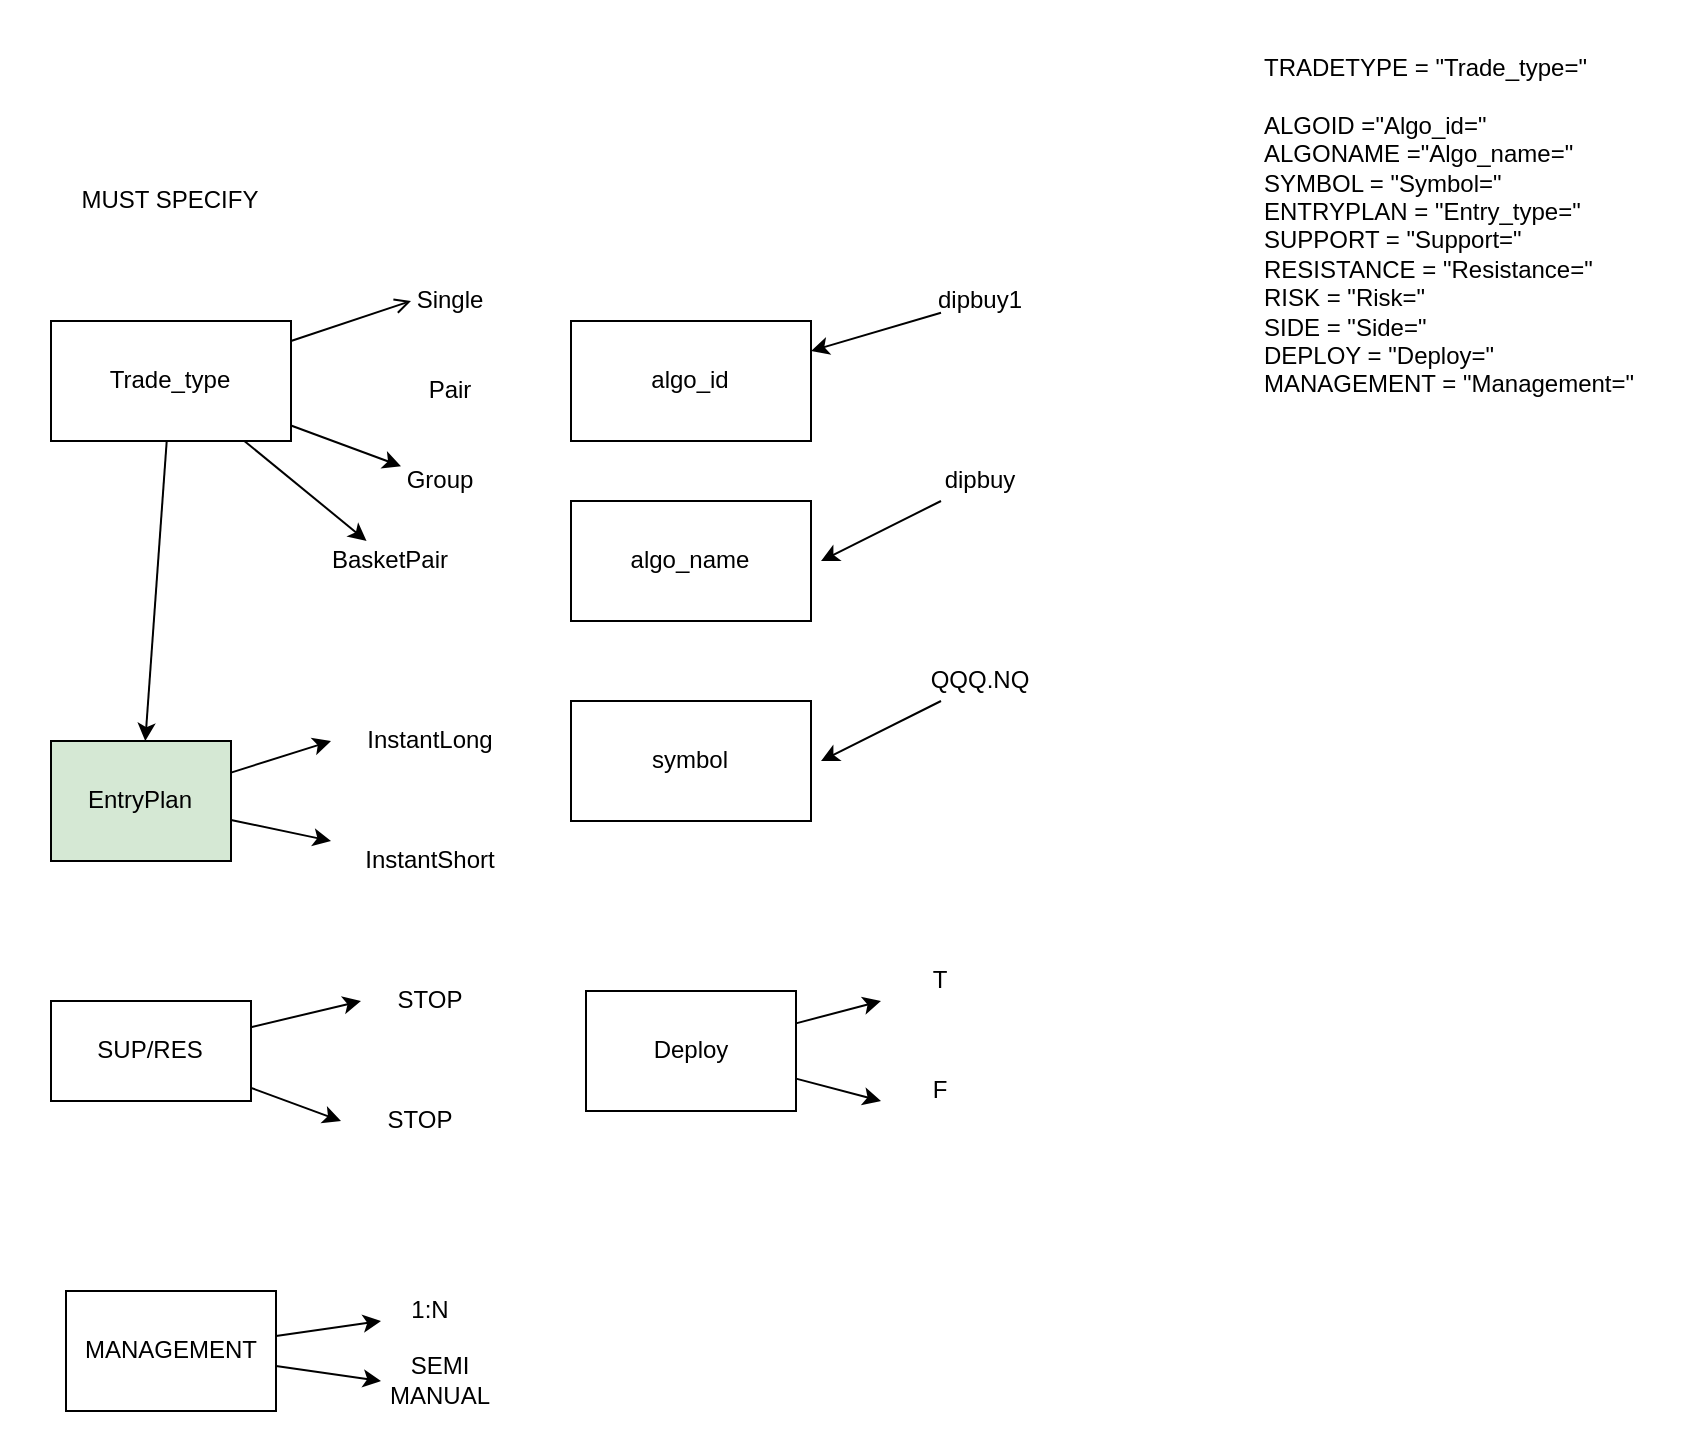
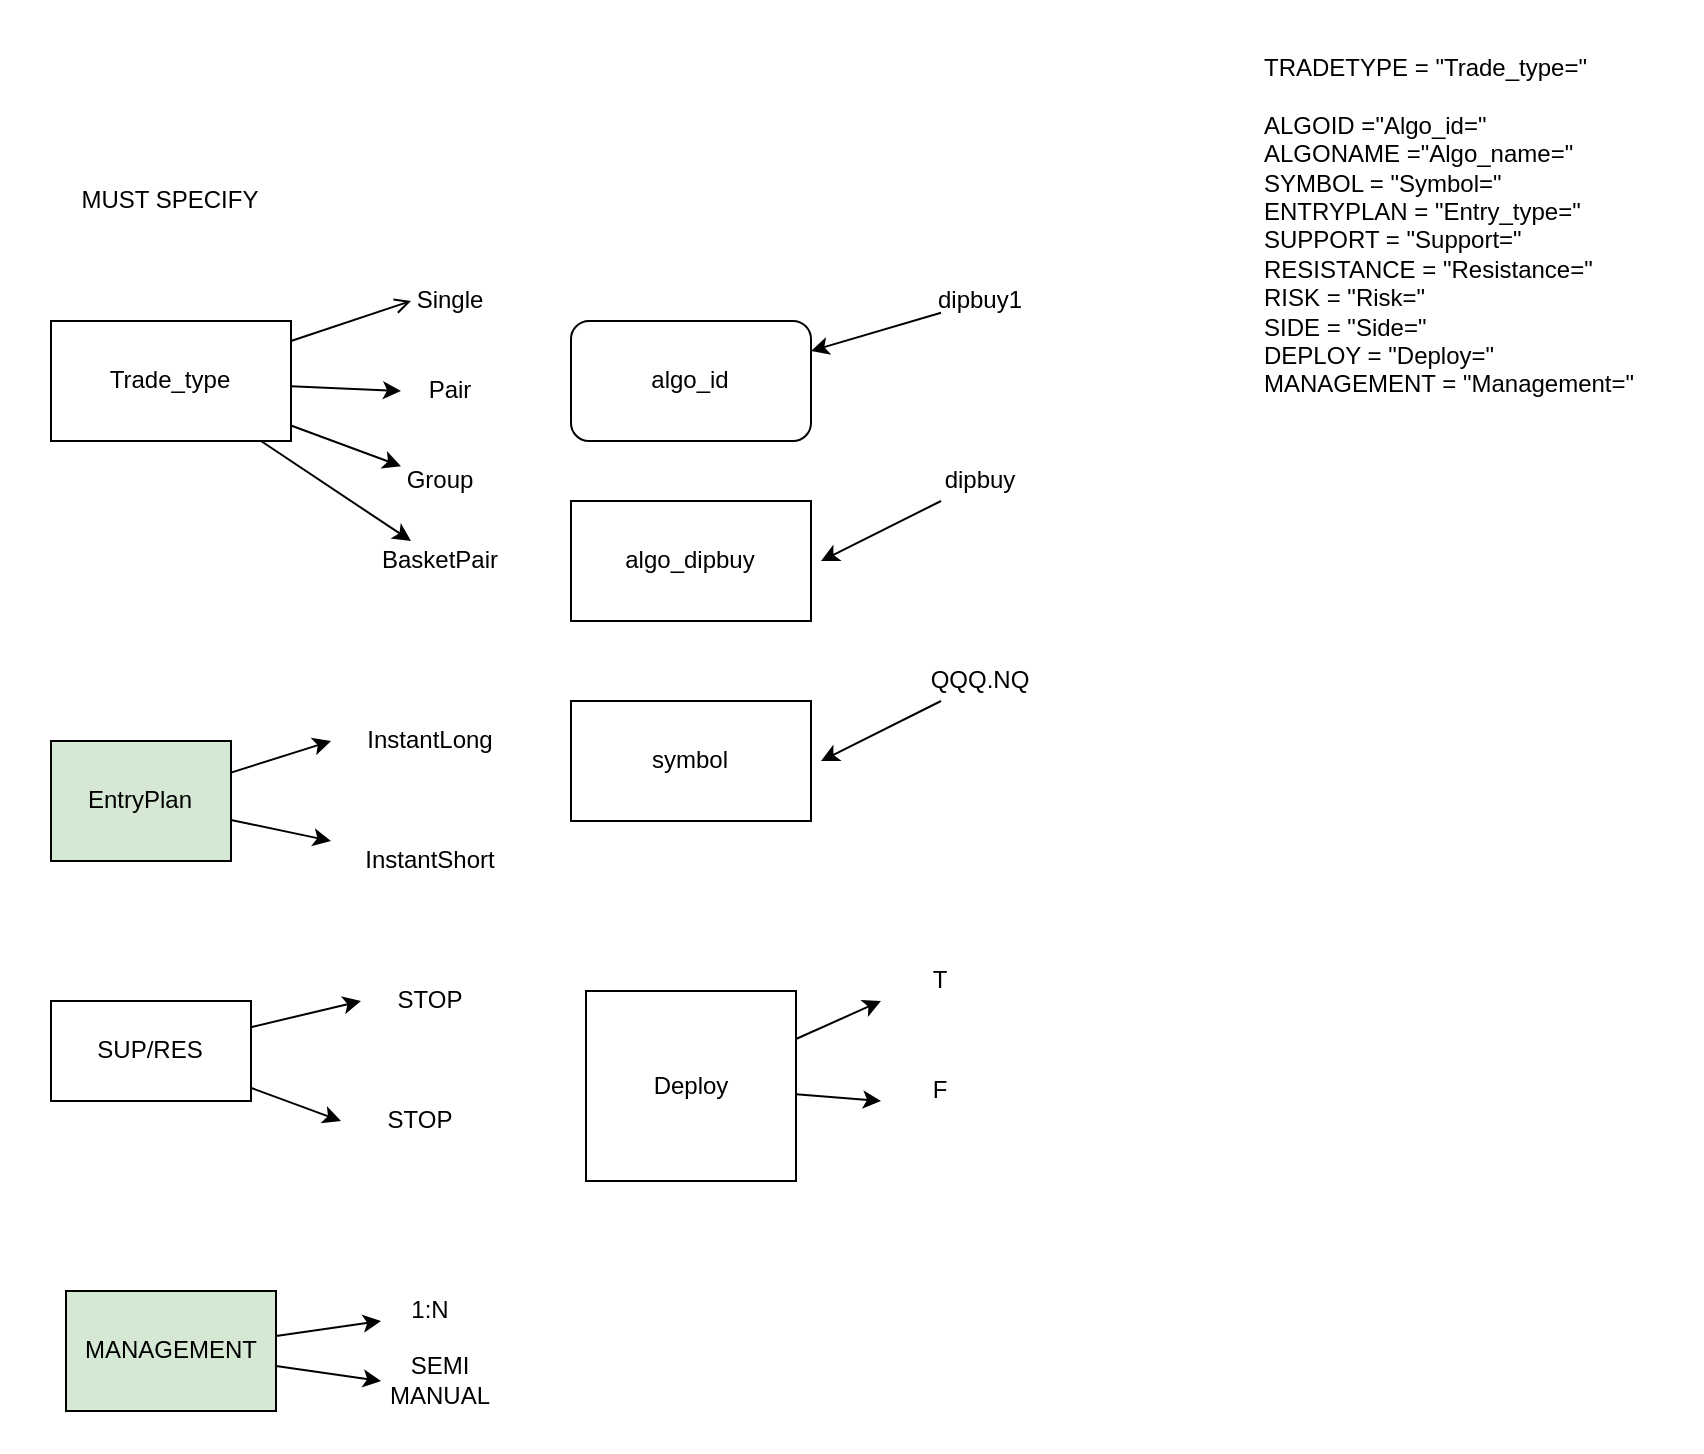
node "algo_id": shape rectangle -> rounded rectangle
node "BasketPair": moved (391, 561) -> (441, 561)
node "algo_name": label "algo_name" -> "algo_dipbuy"
edge "Trade_type" -> "EntryPlan": now "Trade_type" -> "Pair"
node "Deploy": size 210x120 -> 210x190
node "MANAGEMENT": fillcolor #ffffff -> #d5e8d4
